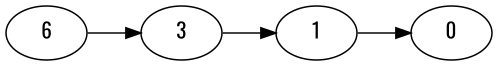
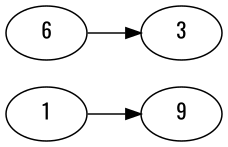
edge "3" -> "1": removed
node "0": label "0" -> "9"
